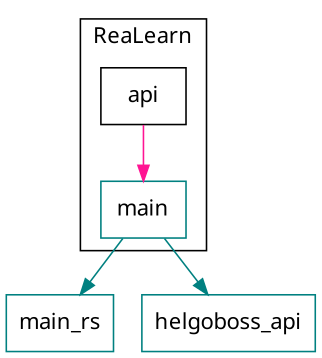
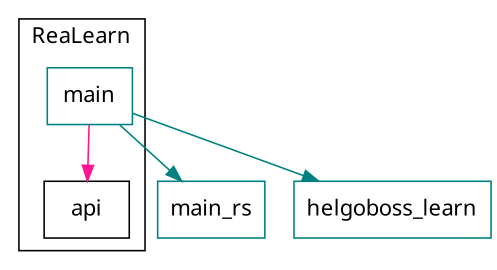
edge "api" -> "main": reversed
node "helgoboss_api": label "helgoboss_api" -> "helgoboss_learn"
